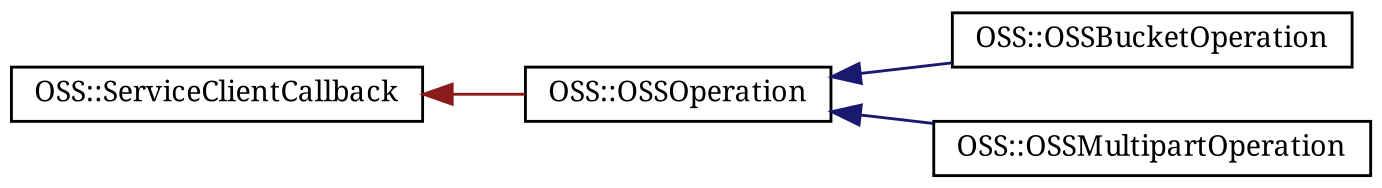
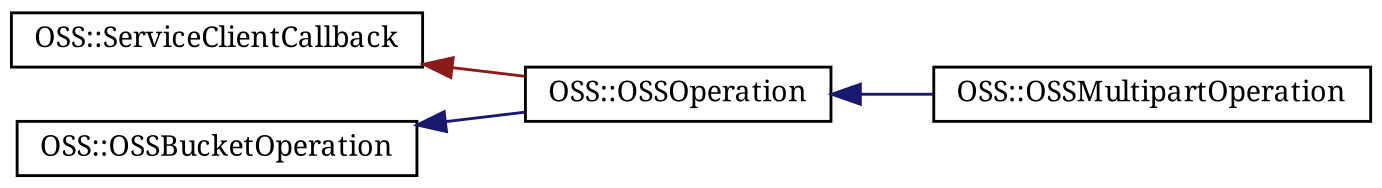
edge "OSS::OSSBucketOperation" -> "OSS::OSSOperation": reversed
